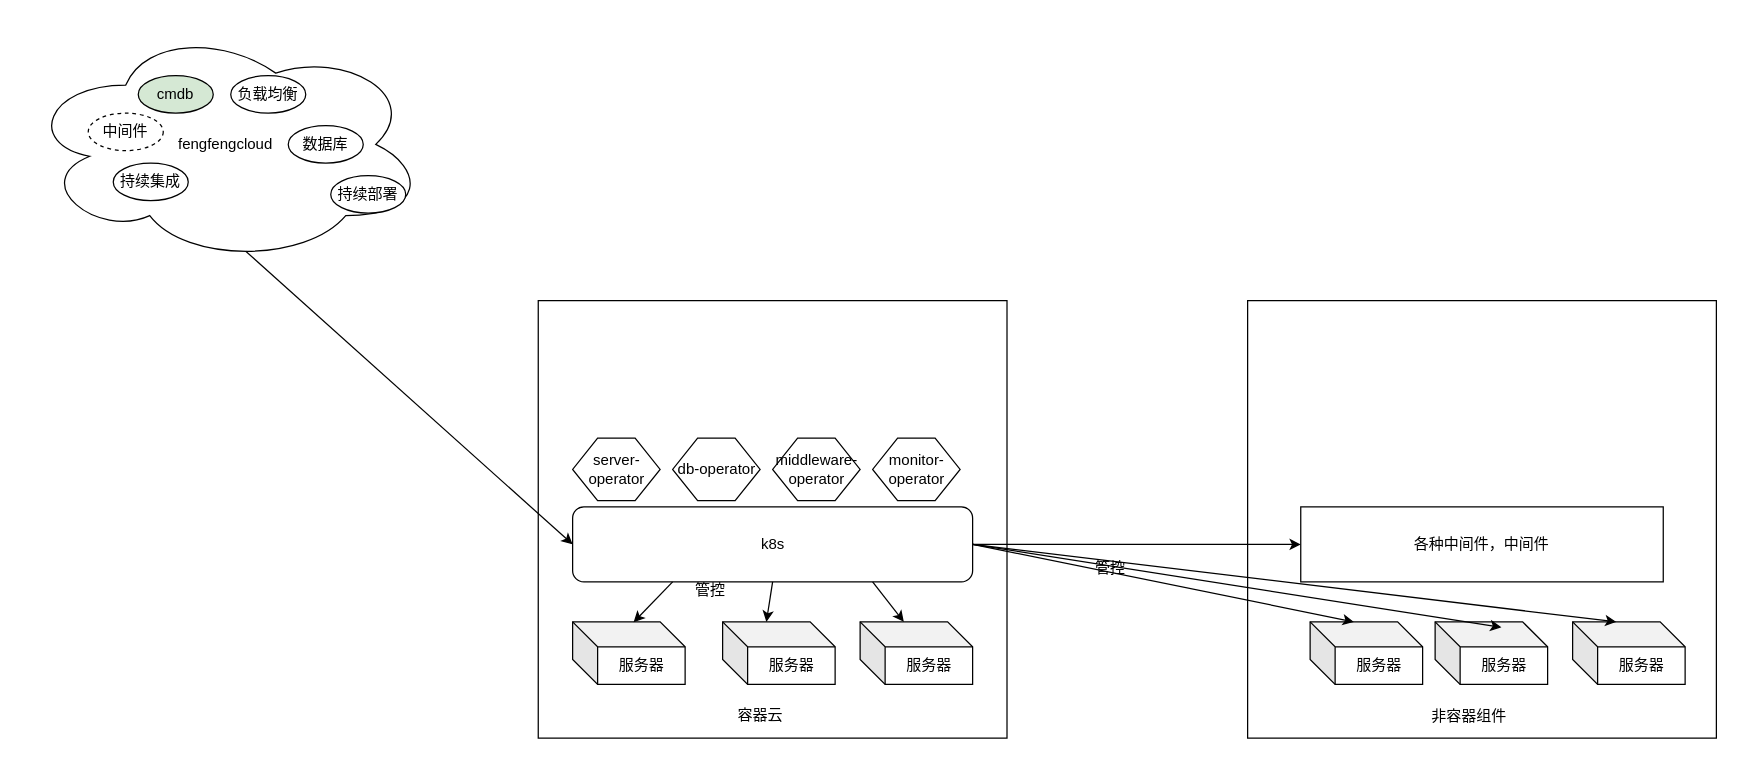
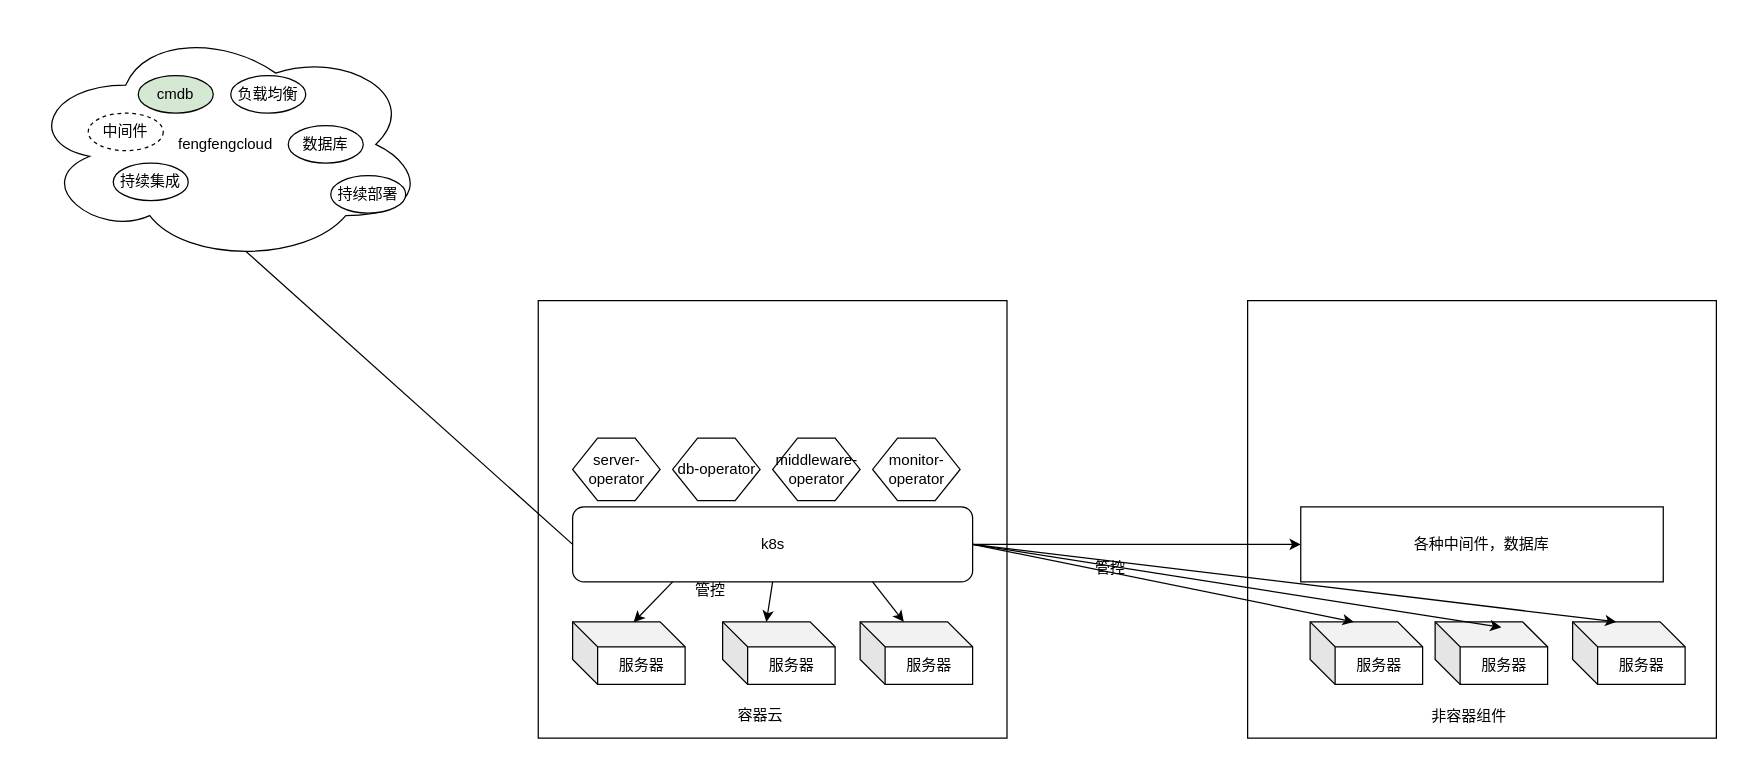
edge "fengfengcloud" -> "k8s": arrowhead classic -> none
node "各种中间件，中间件": label "各种中间件，中间件" -> "各种中间件，数据库"
